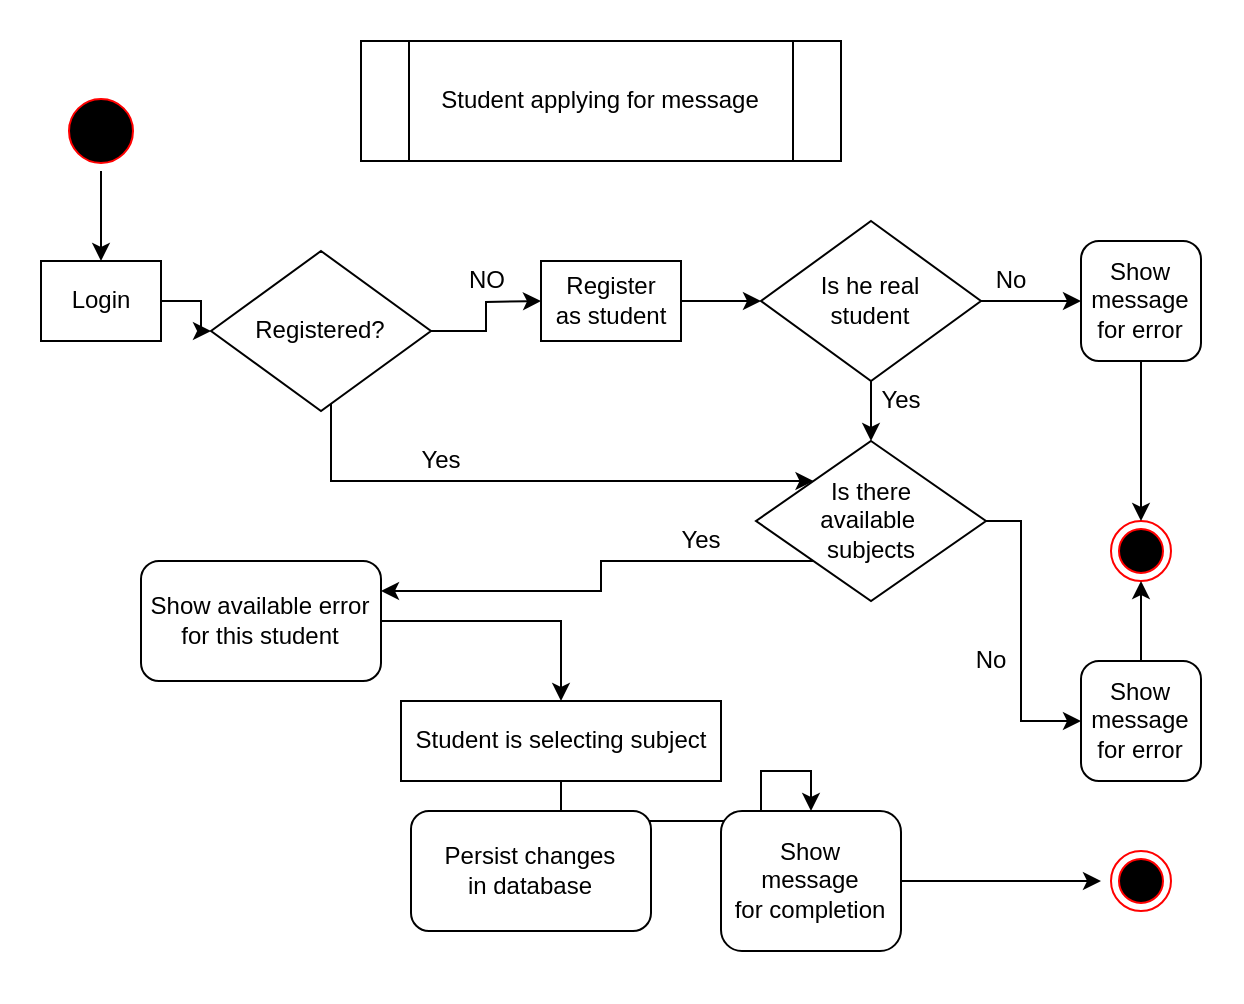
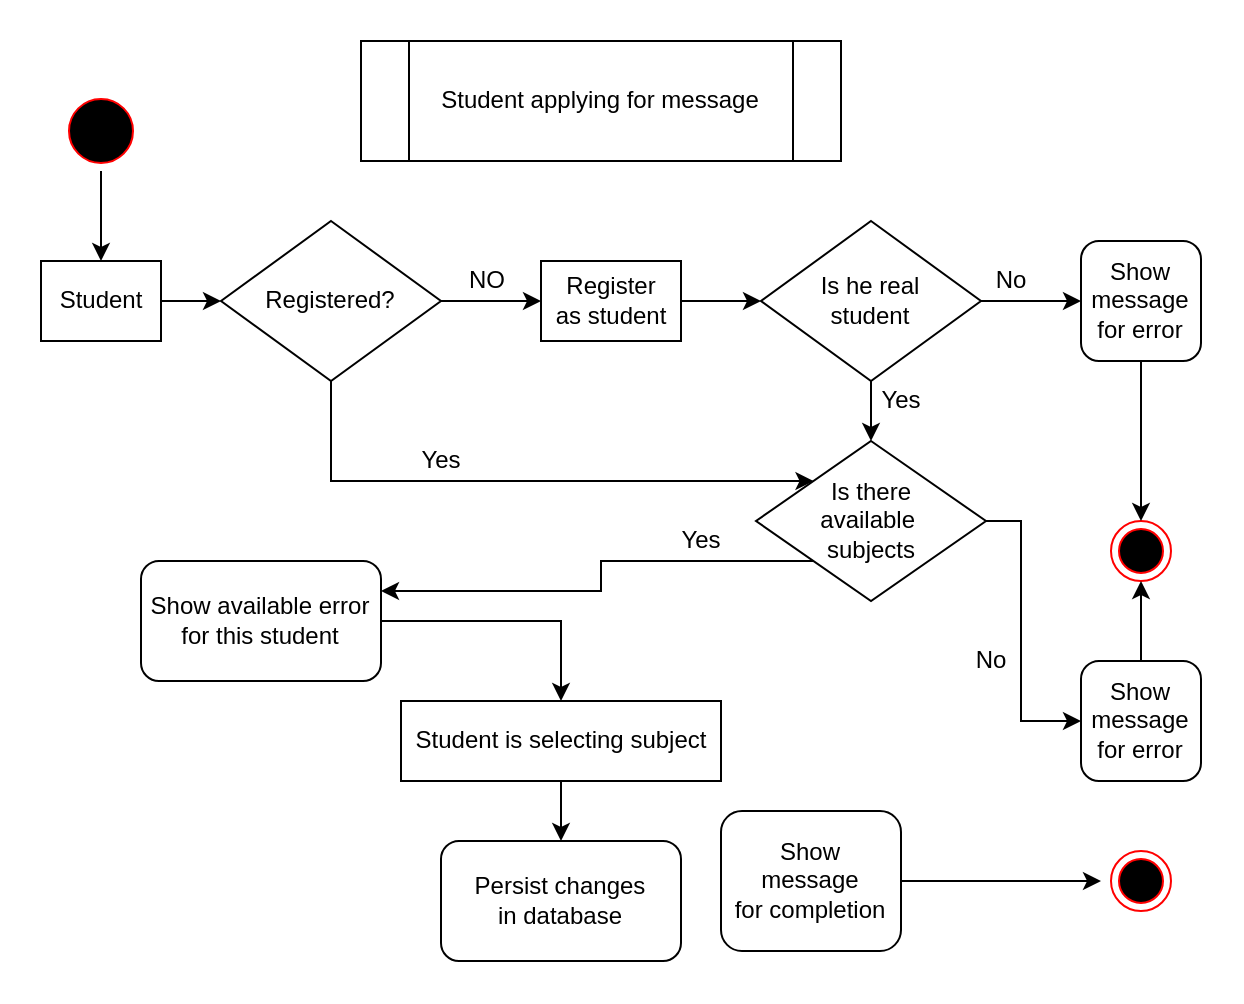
node "Login": label "Login" -> "Student"
node "Registered?": moved (321, 331) -> (331, 301)
edge "Student is selecting subject" -> "Show message for completion": removed
node "Persist changes in database": moved (531, 871) -> (561, 901)
